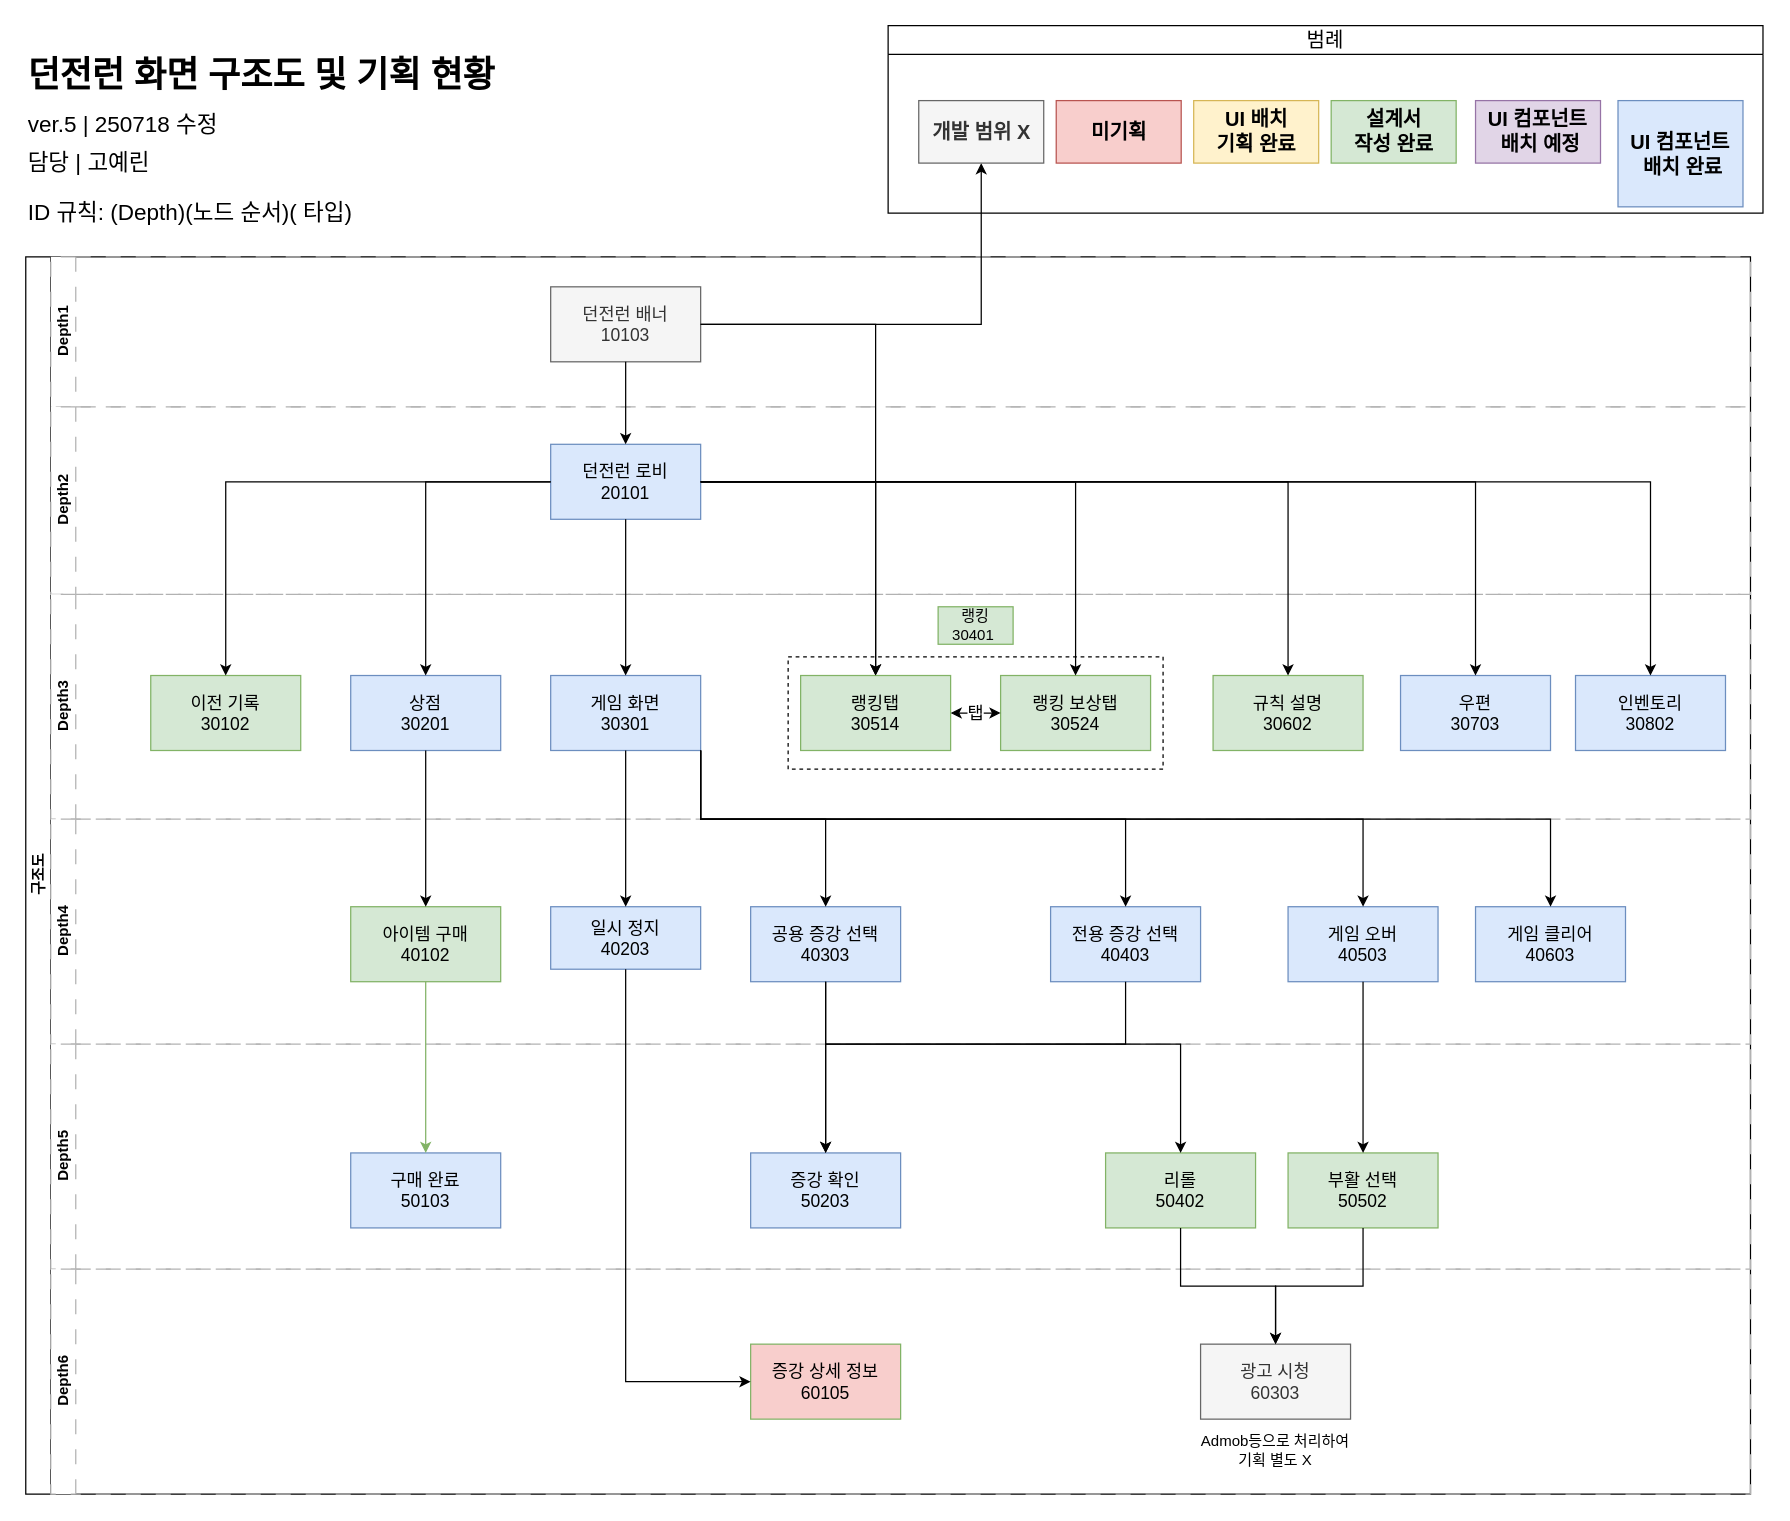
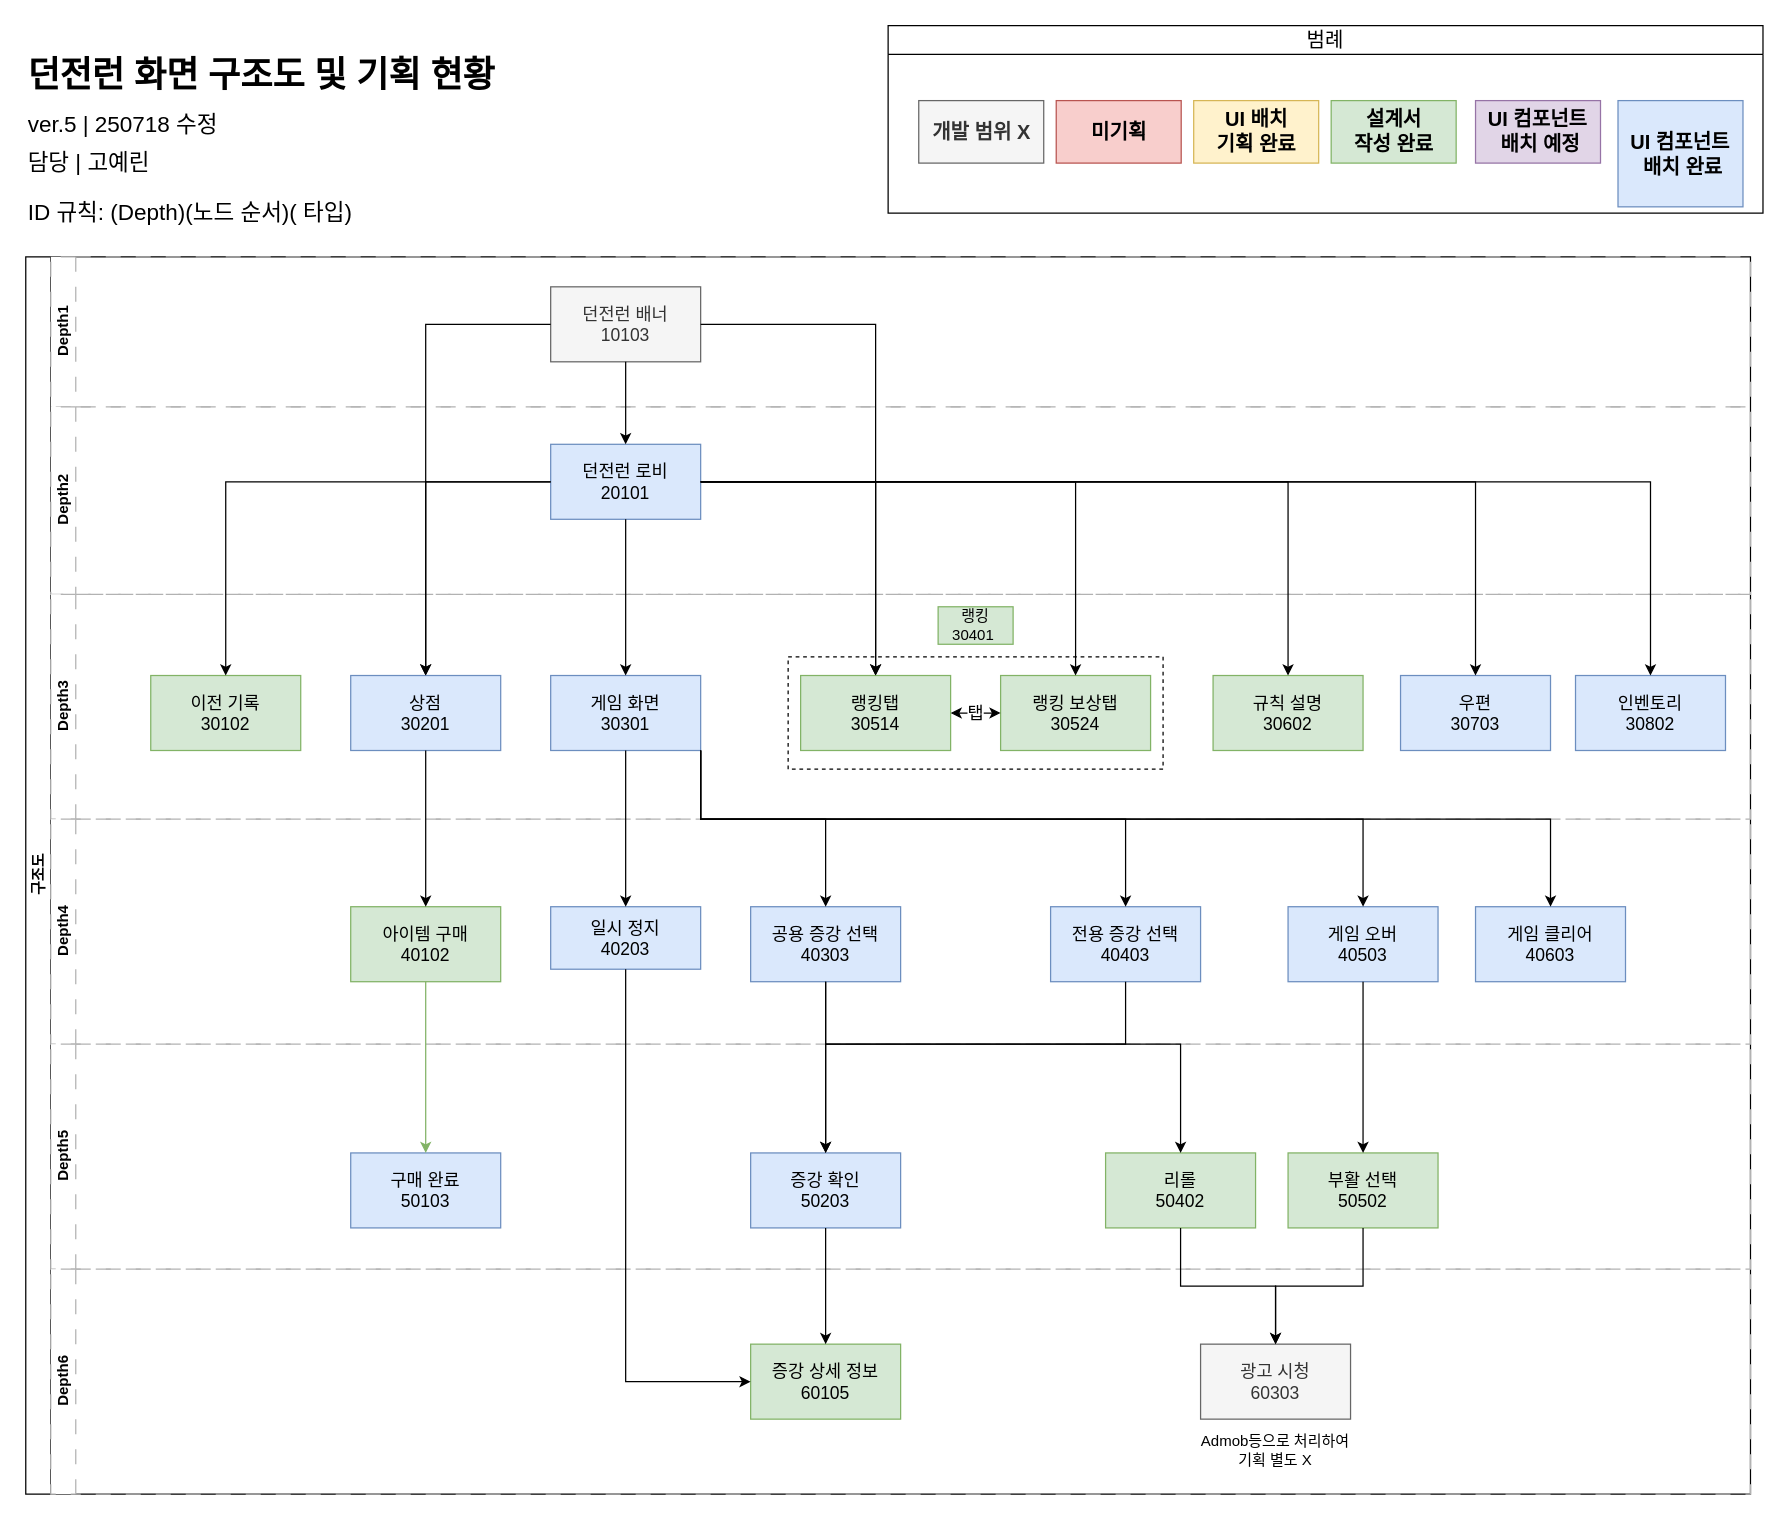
edge "던전런 배너 10103" -> "개발 범위 X": now "던전런 배너 10103" -> "상점 30201"
edge "증강 확인 50203" -> "증강 상세 정보 60105": added
node "증강 상세 정보 60105": fillcolor #f8cecc -> #d5e8d4
